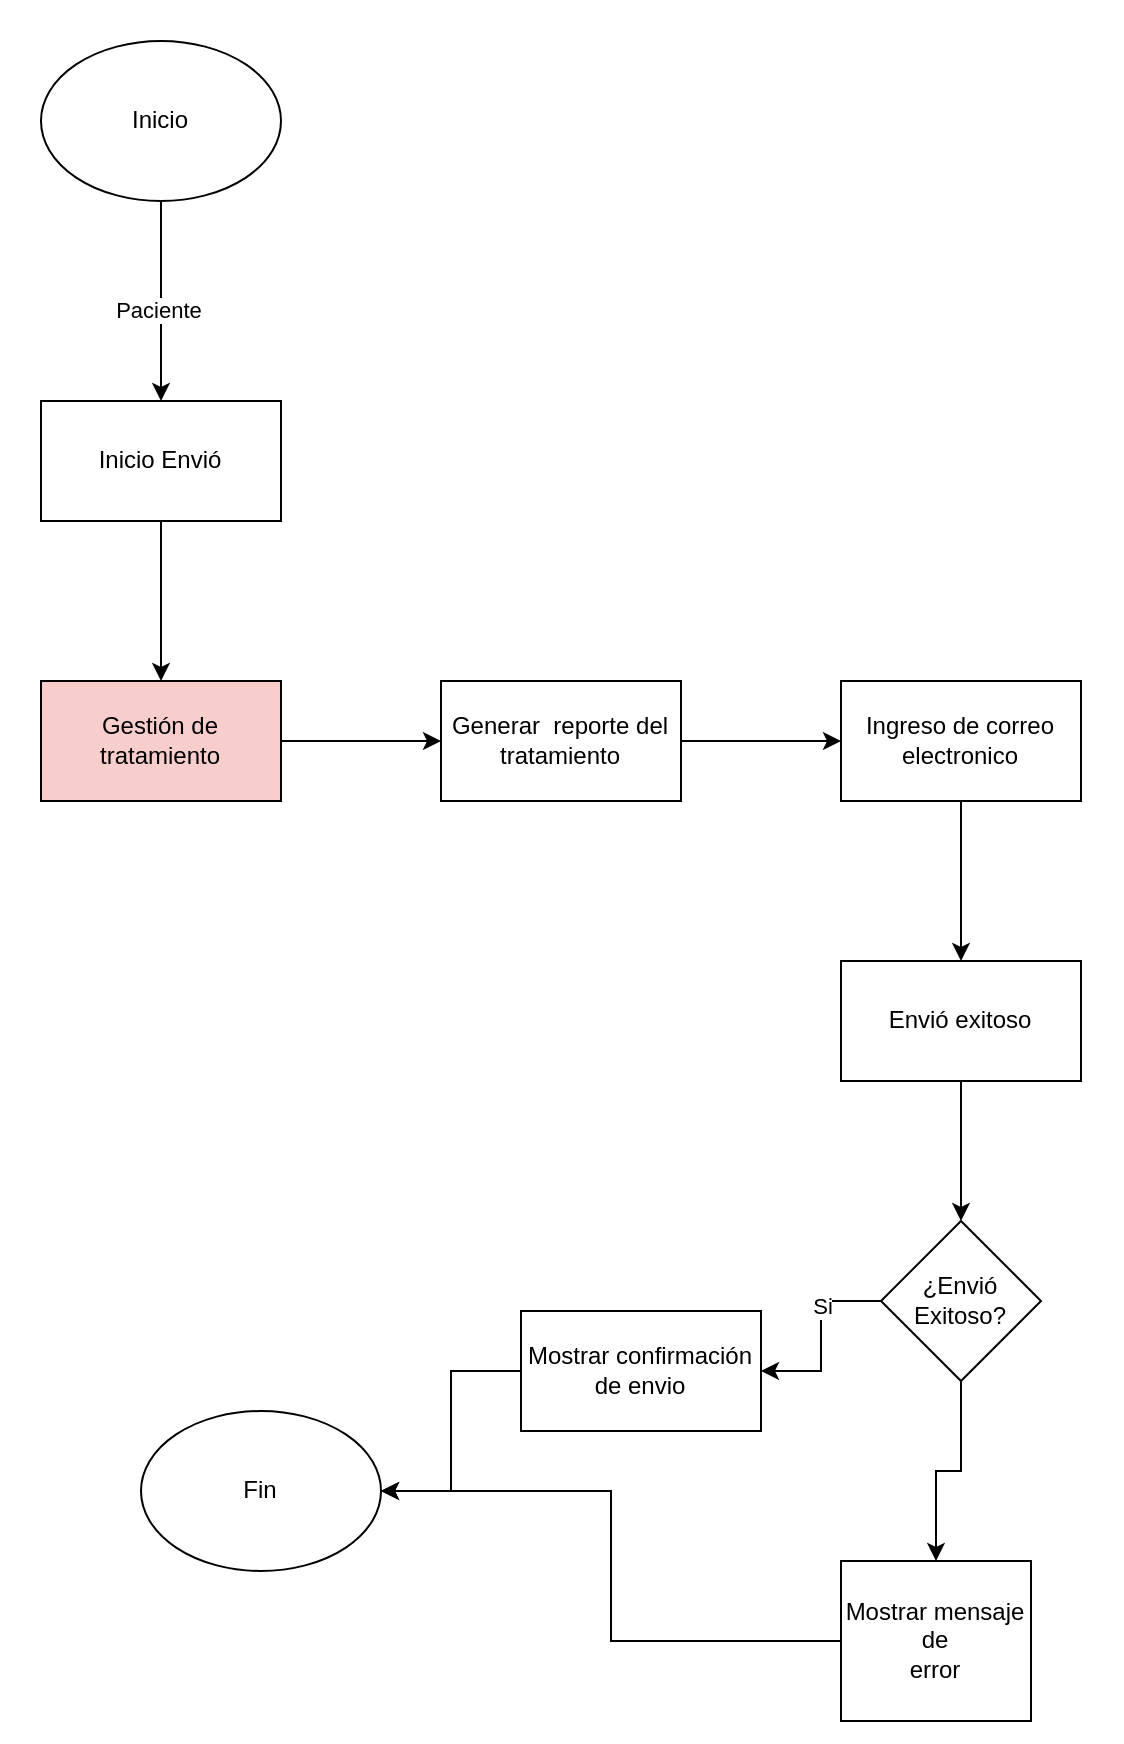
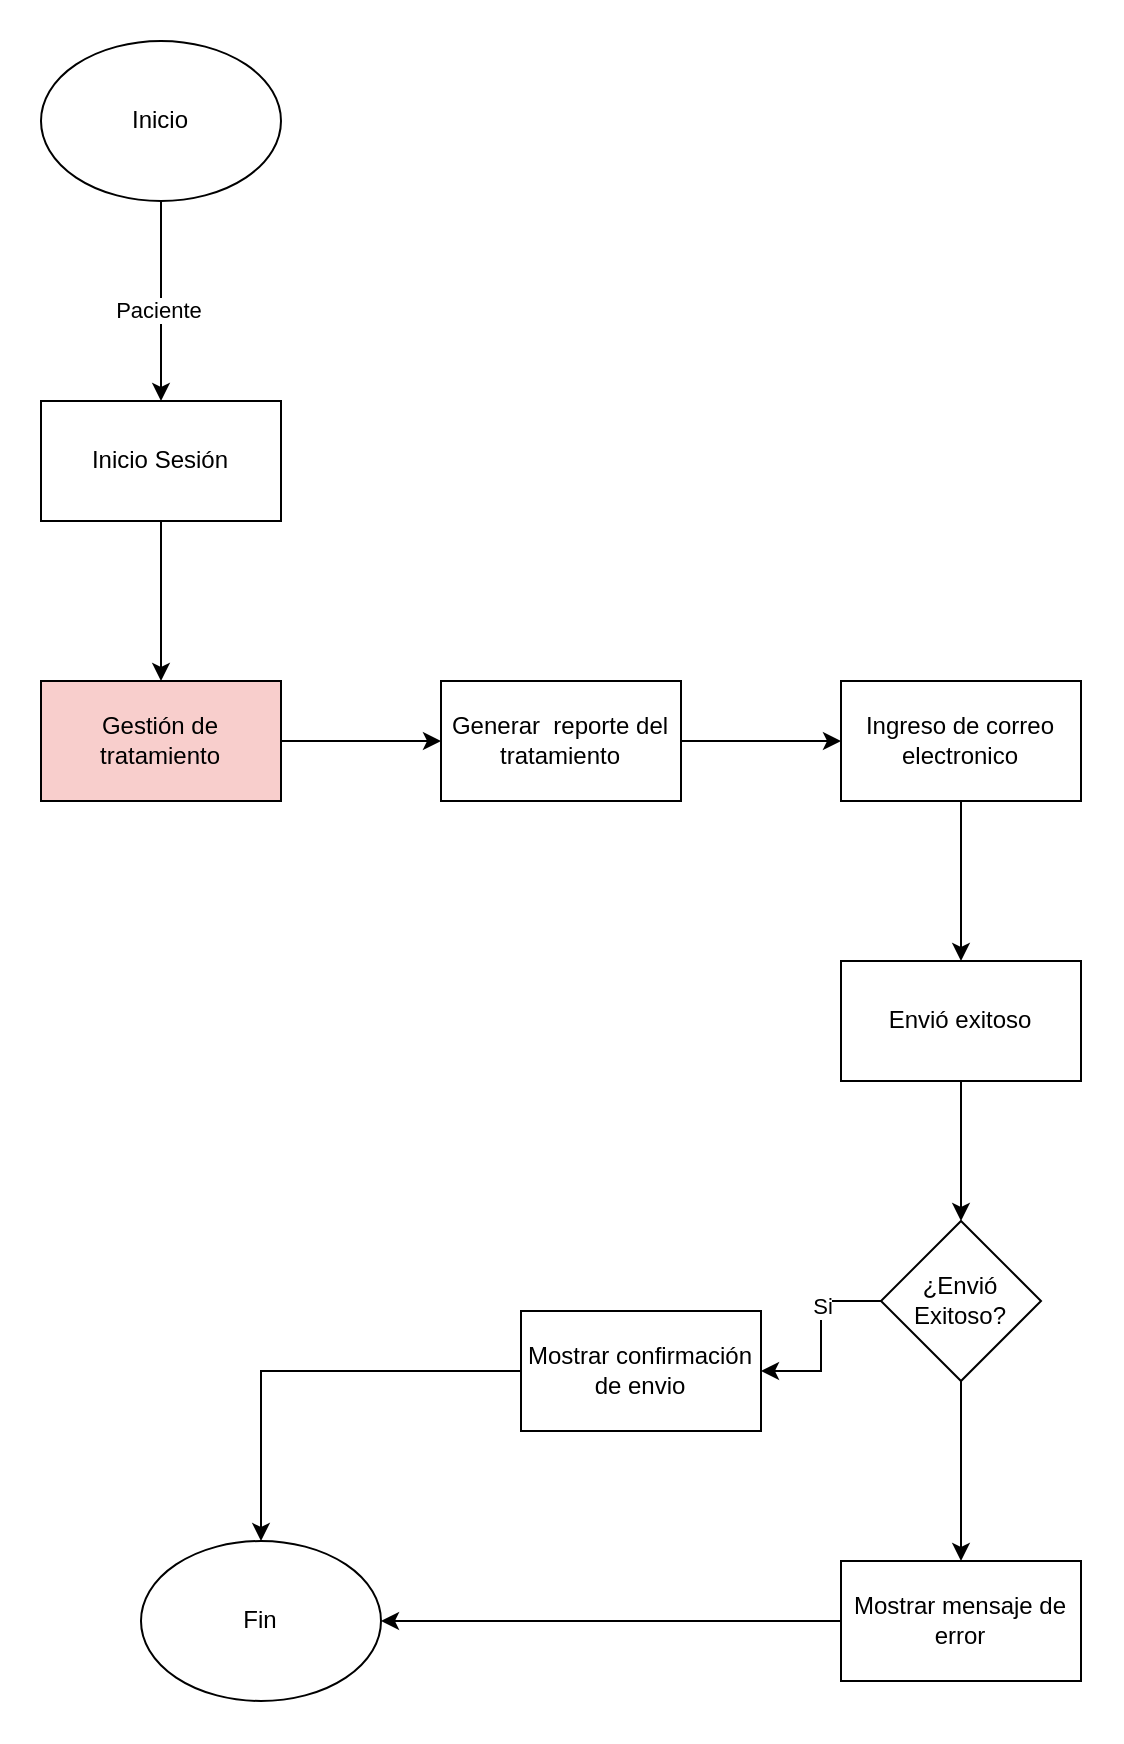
node "Inicio Envió": label "Inicio Envió" -> "Inicio Sesión"
node "Fin": moved (261, 1491) -> (261, 1621)
node "Mostrar mensaje de error": size 190x160 -> 240x120
